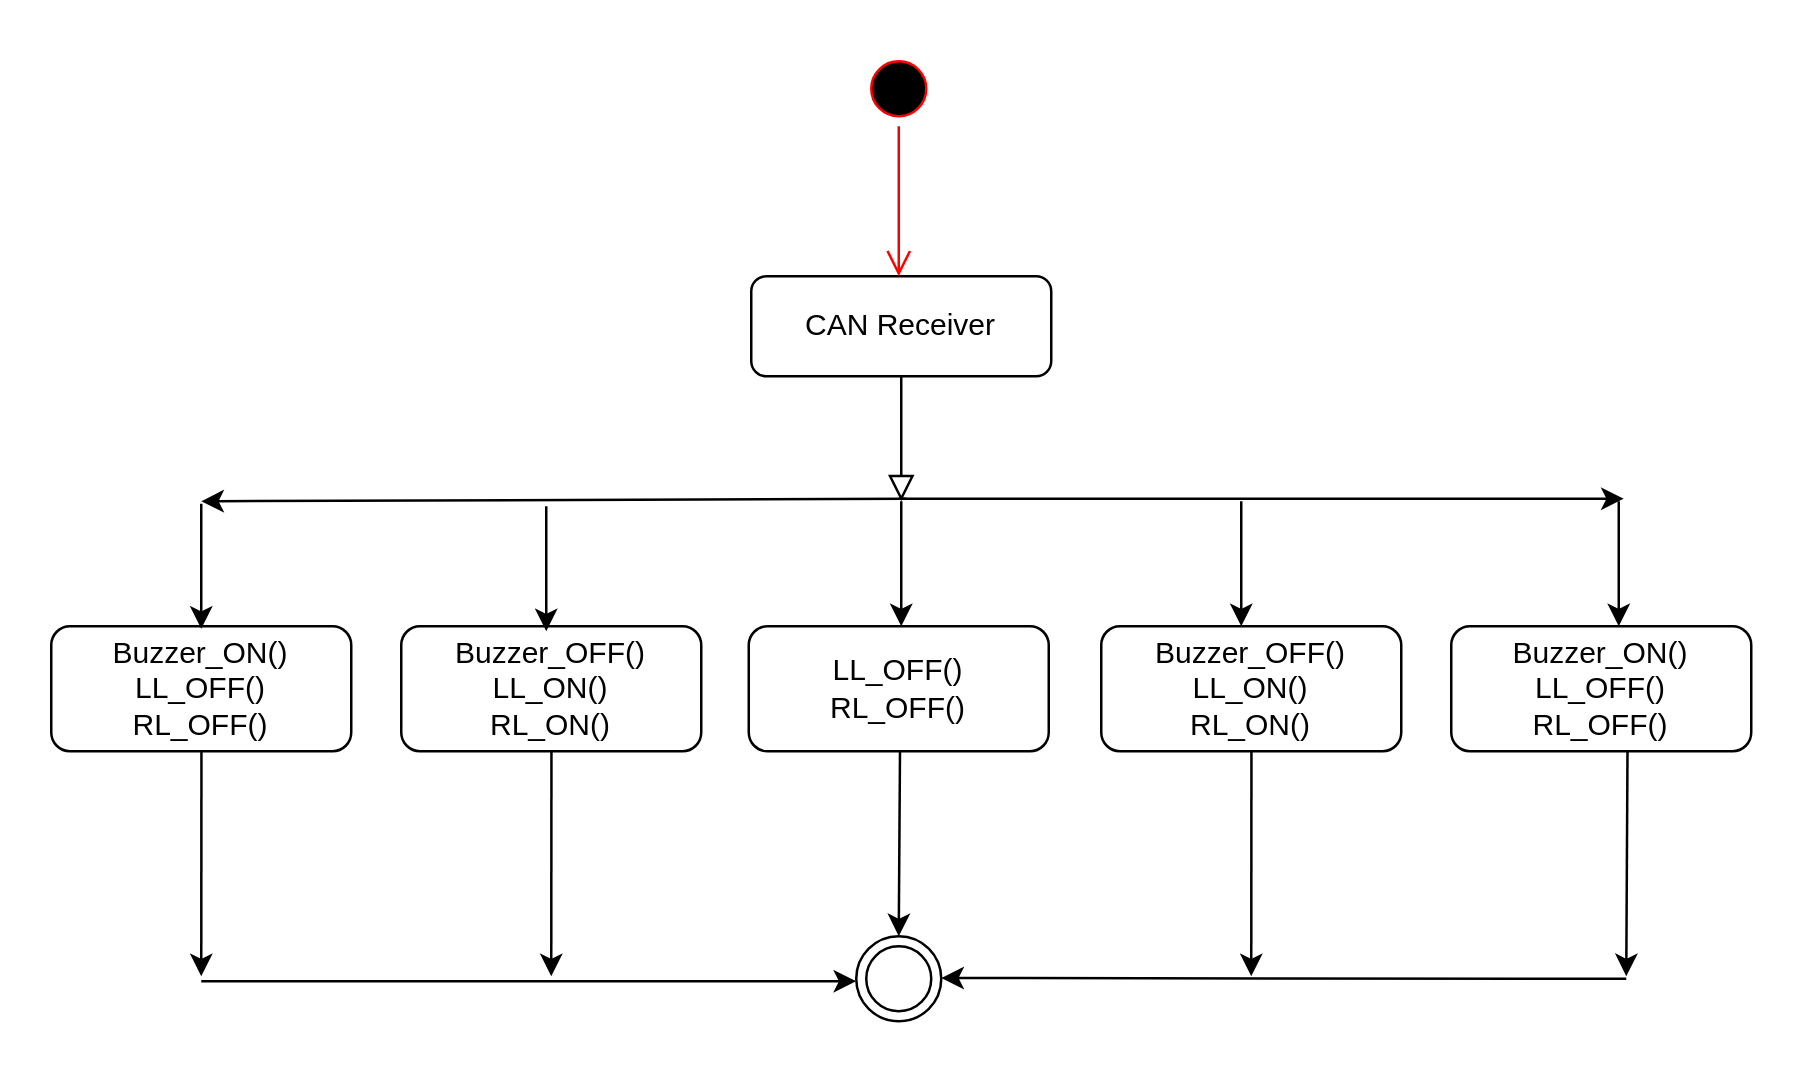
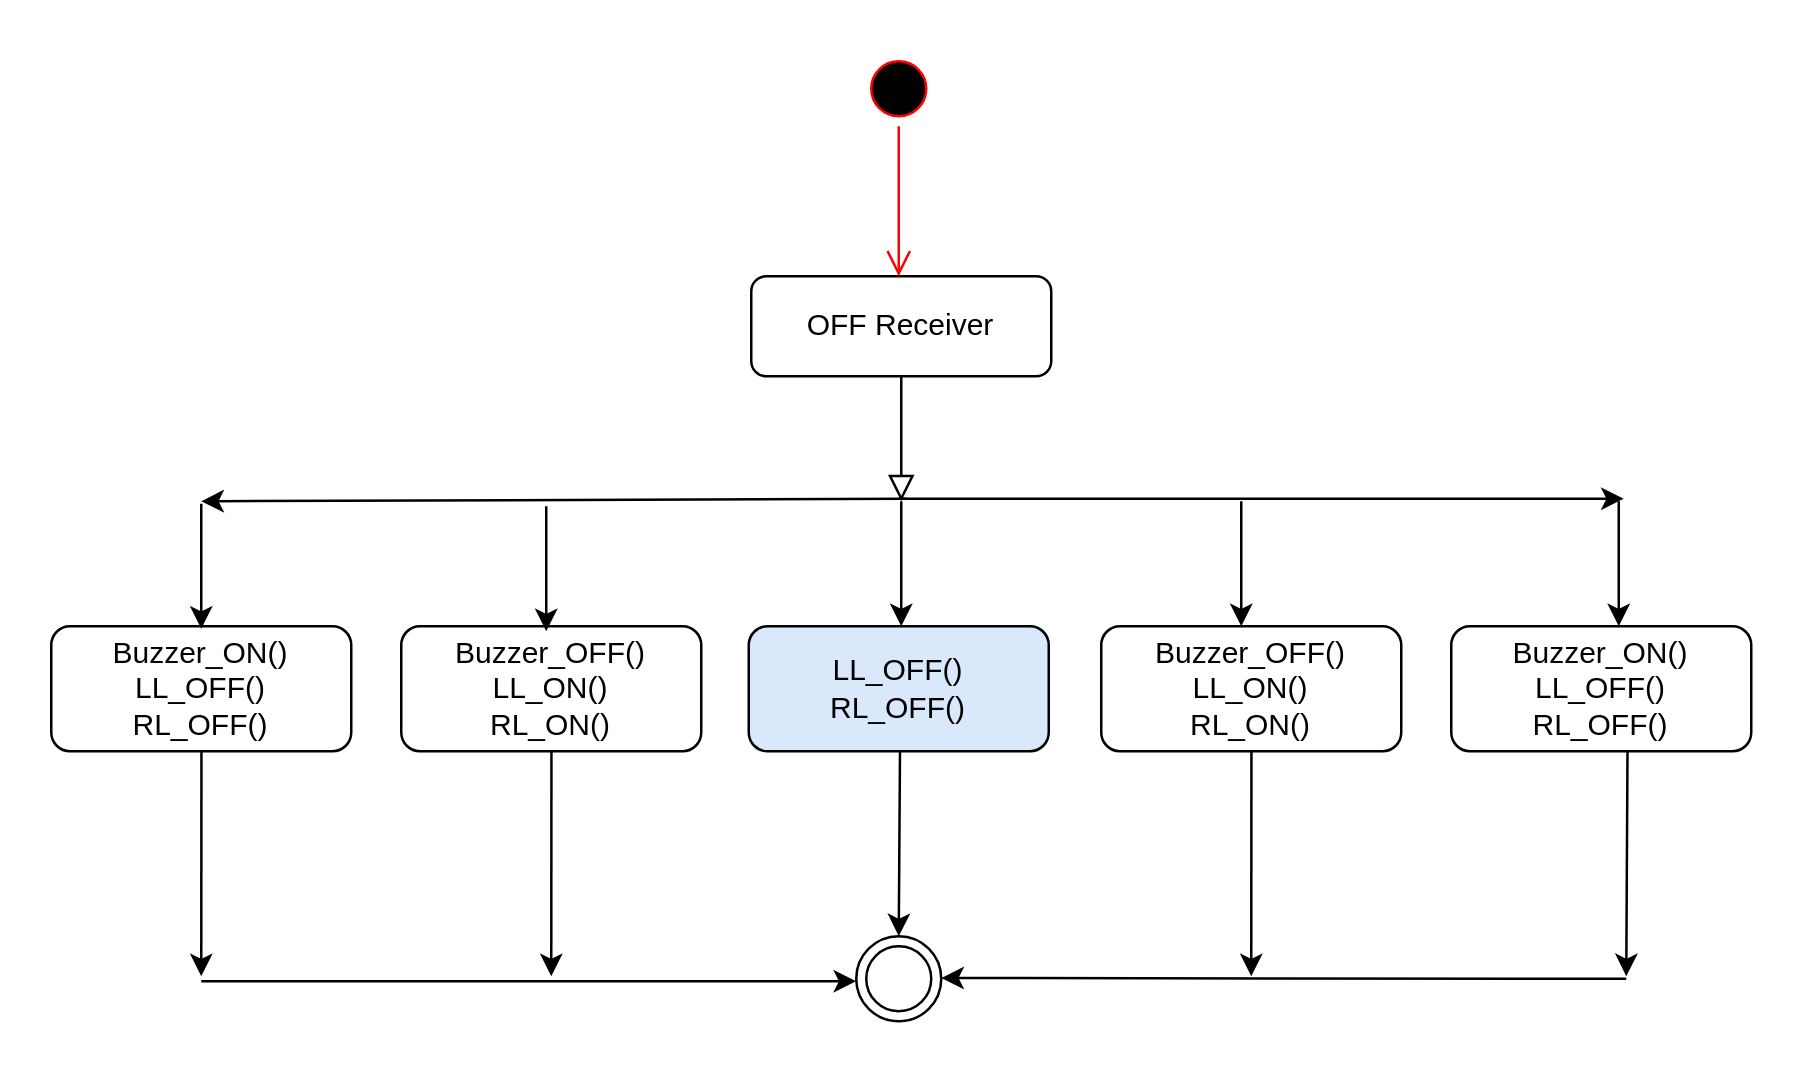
node "CAN Receiver": label "CAN Receiver" -> "OFF Receiver"
node "LL_OFF() RL_OFF()": fillcolor #ffffff -> #dae8fc
